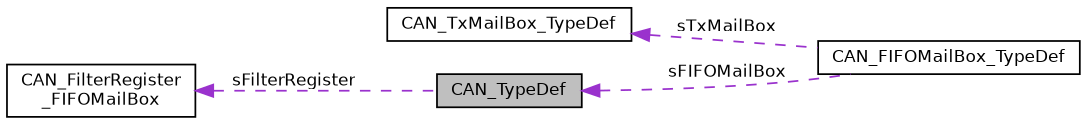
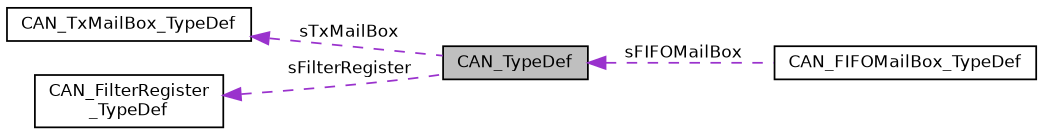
edge "CAN_FIFOMailBox_TypeDef" -> "CAN_TxMailBox_TypeDef": now "CAN_TypeDef" -> "CAN_TxMailBox_TypeDef"
node "CAN_FilterRegister _FIFOMailBox": label "CAN_FilterRegister _FIFOMailBox" -> "CAN_FilterRegister _TypeDef"
